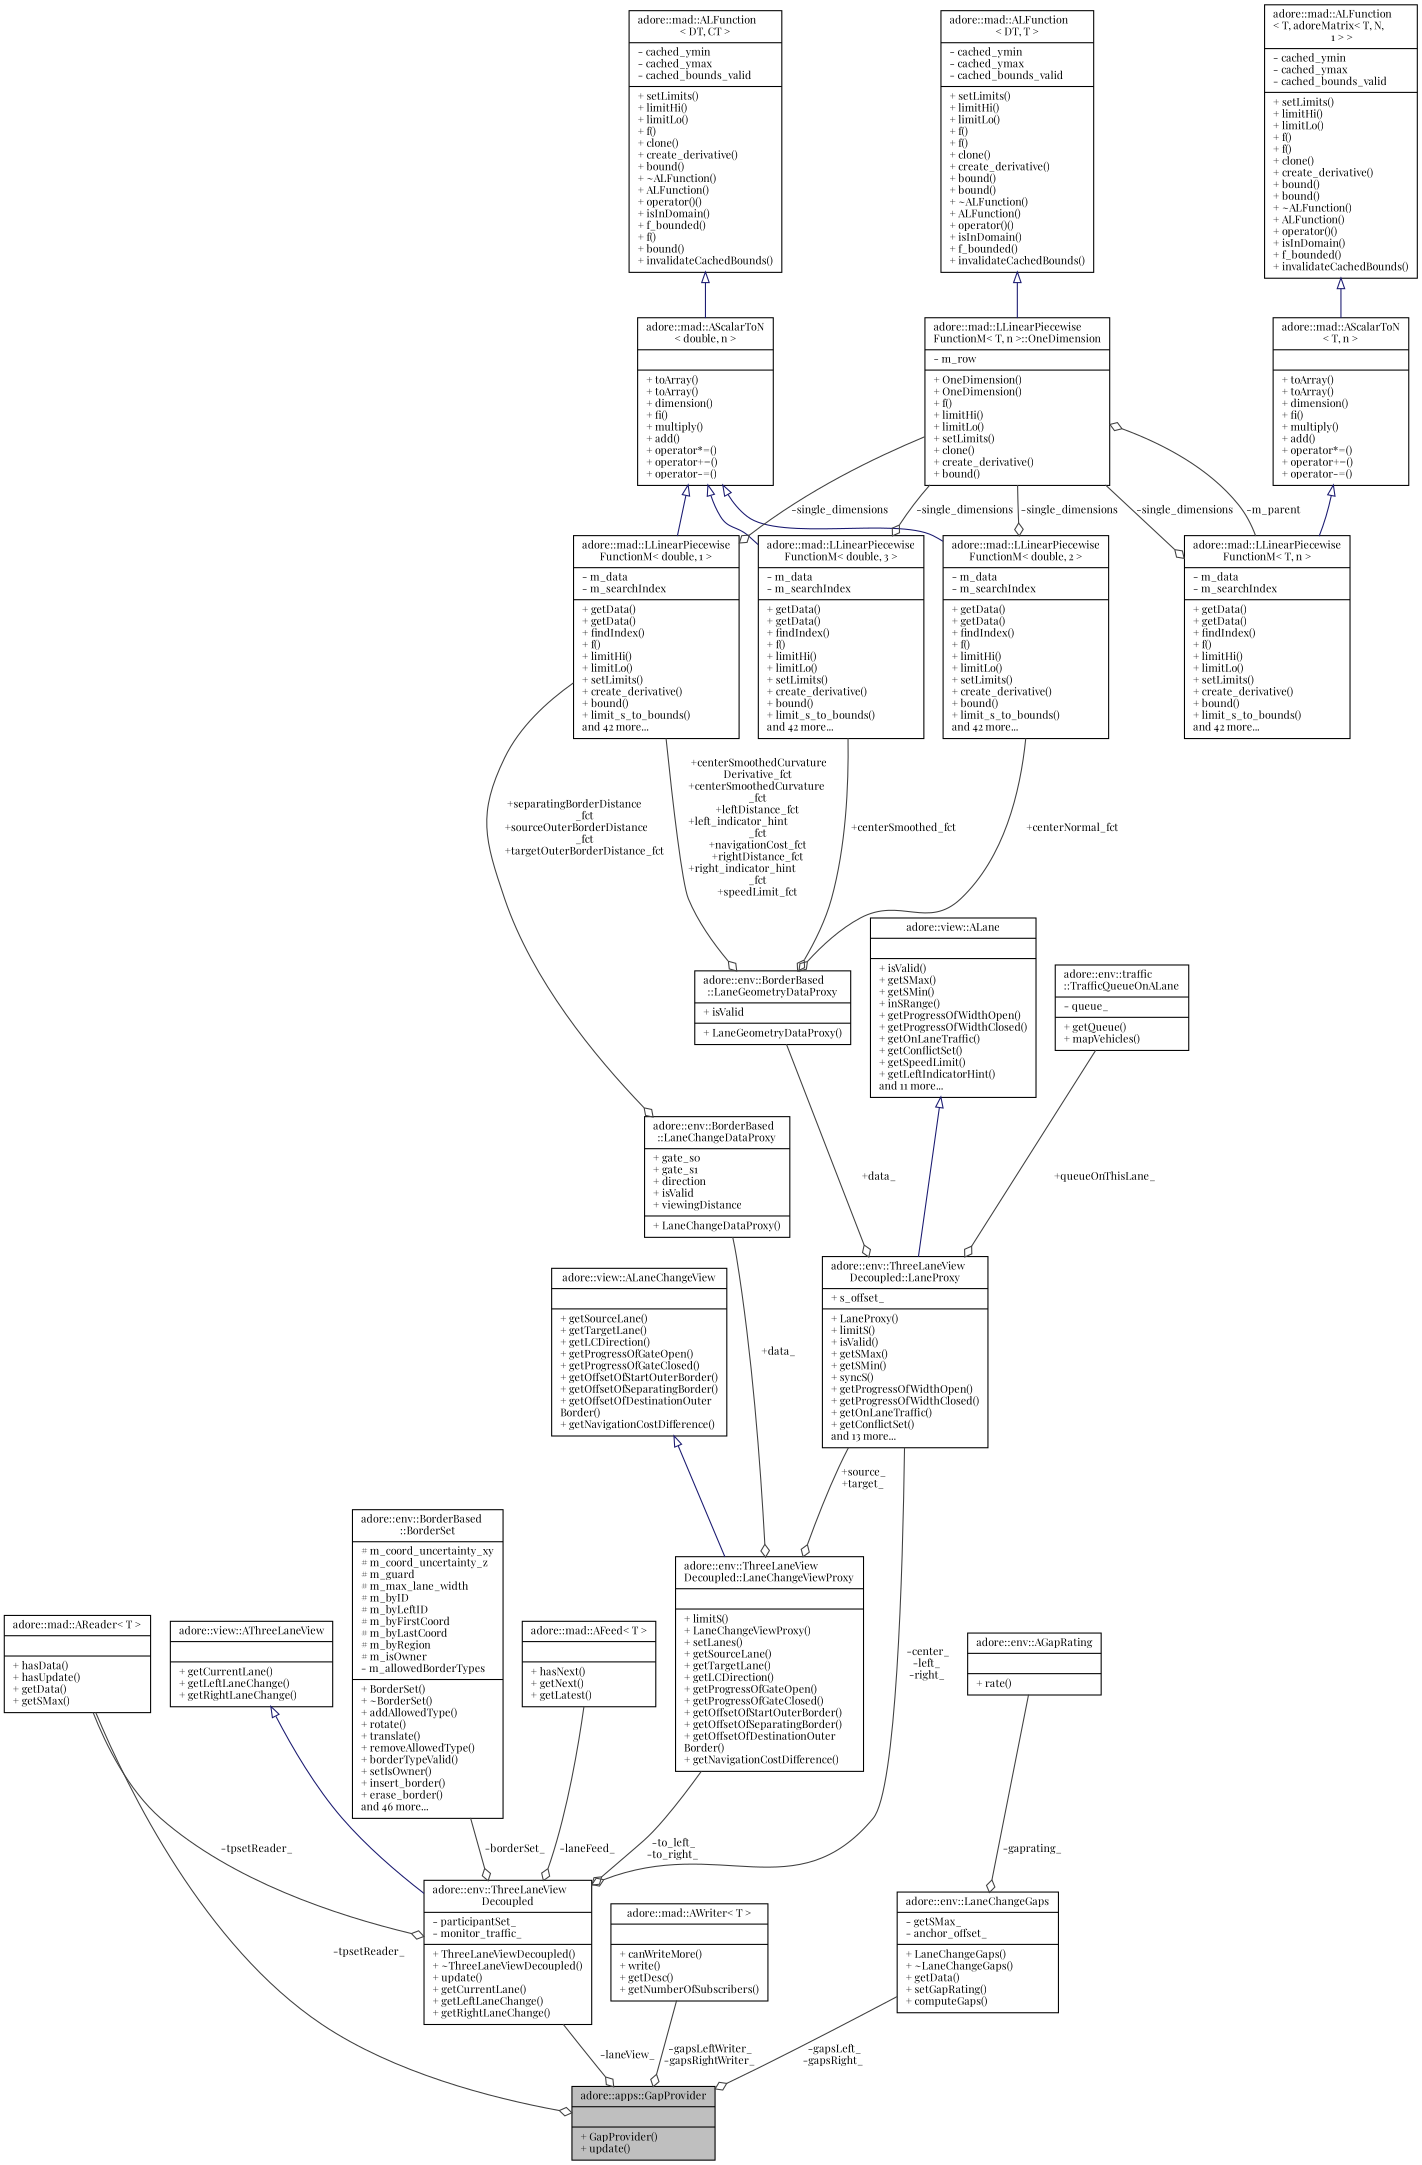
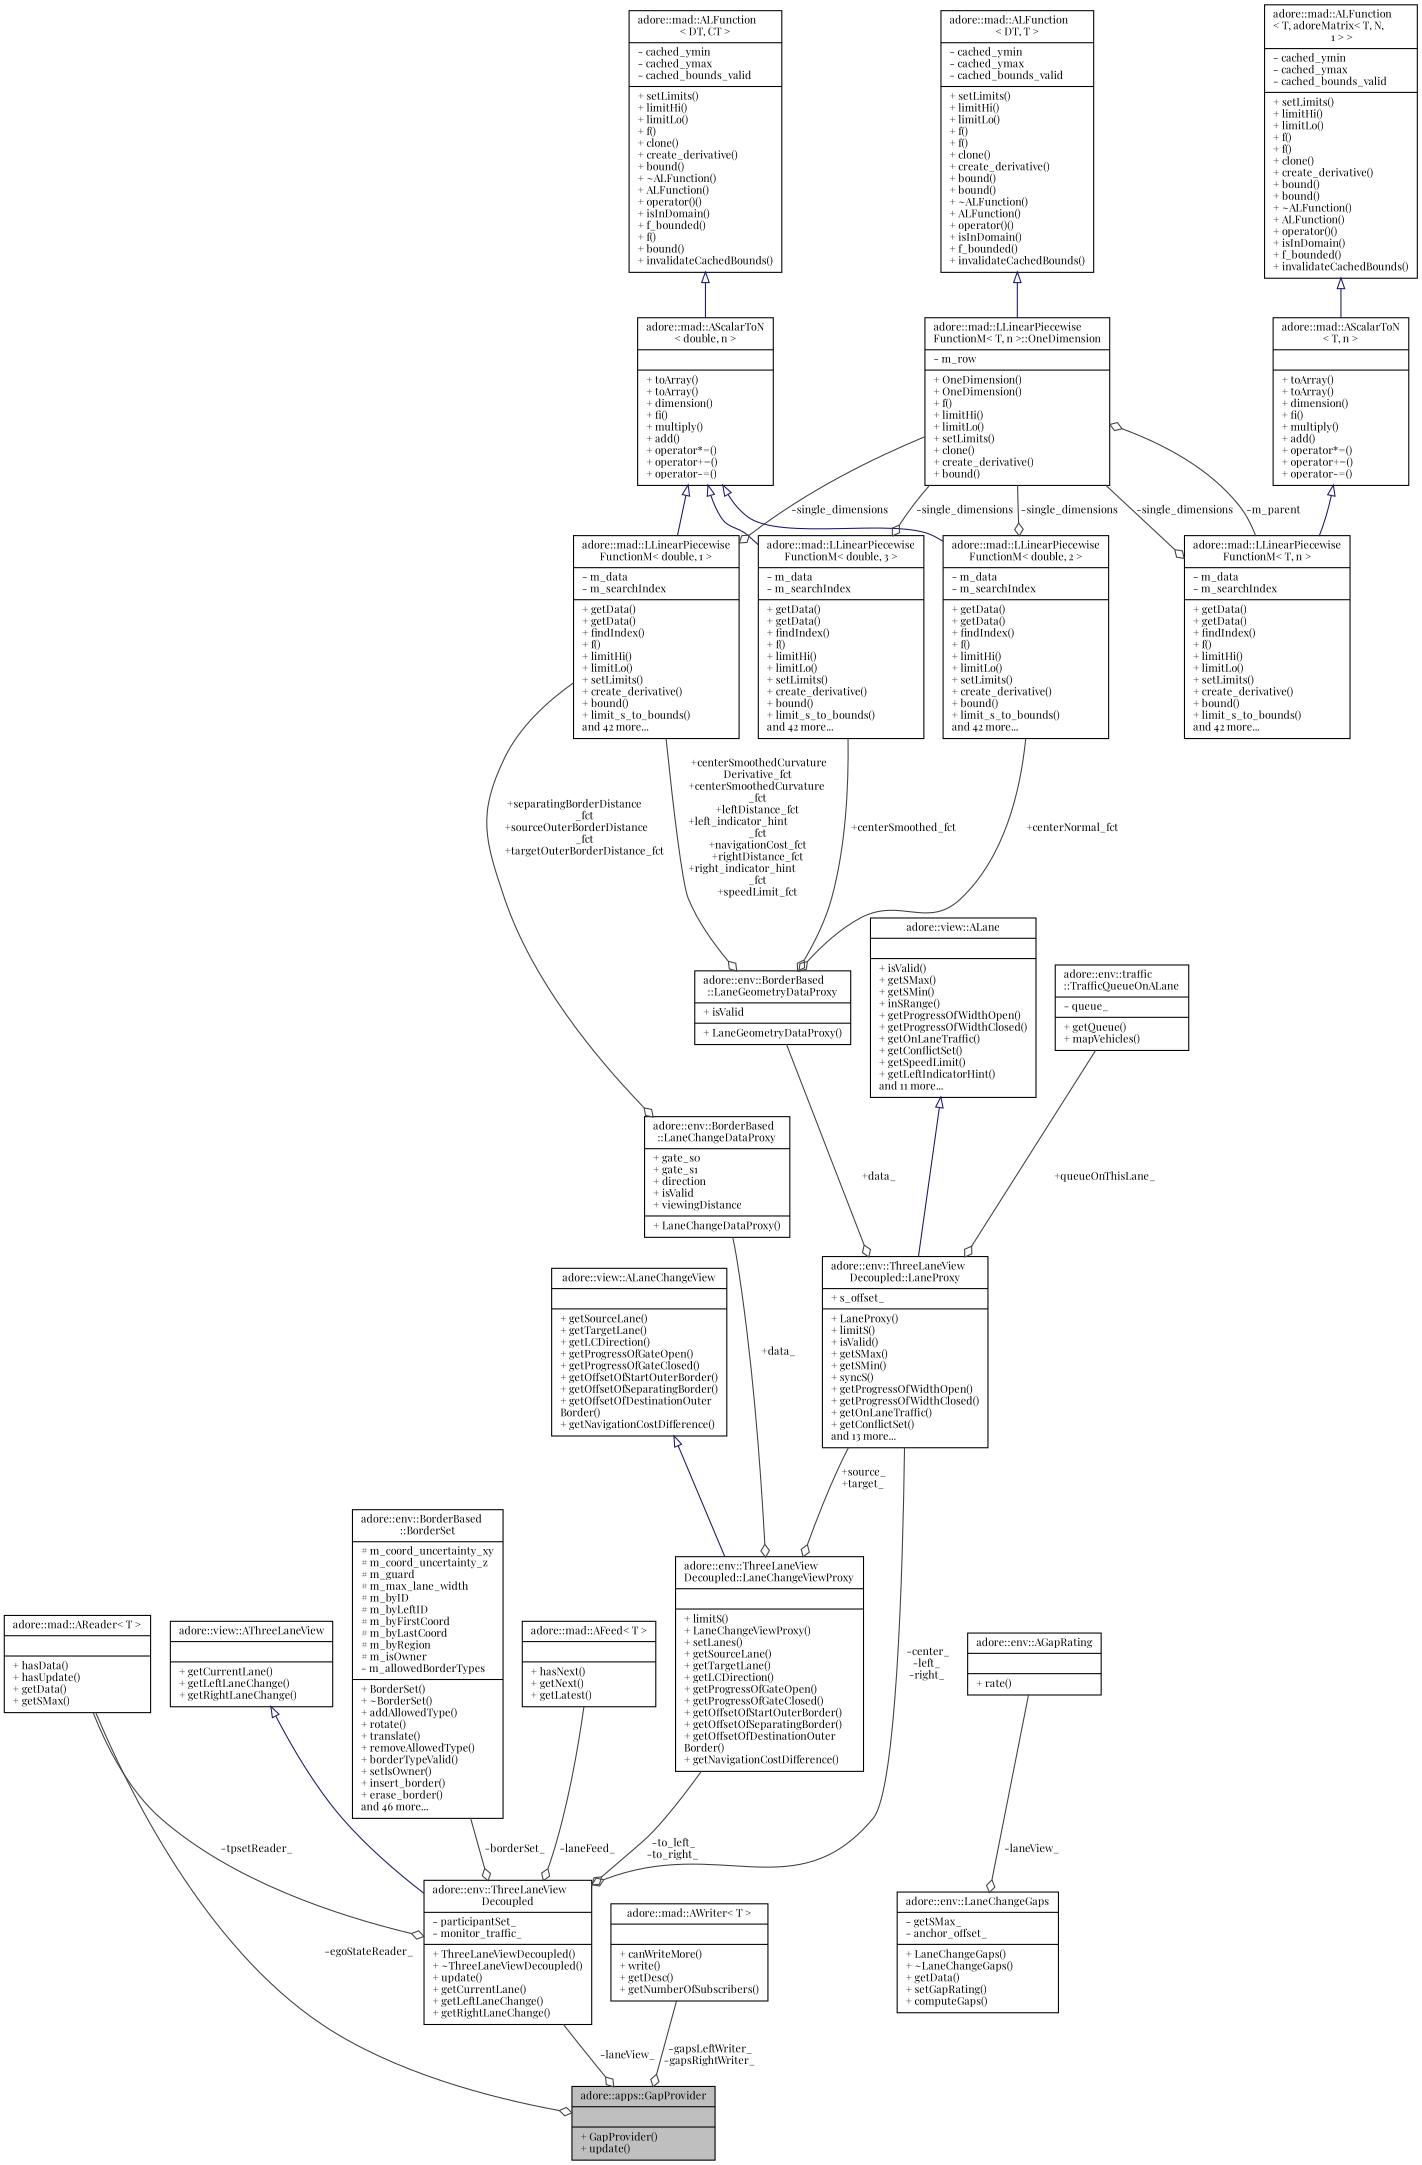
edge "adore::env::AGapRating" -> "adore::env::LaneChangeGaps": label " -gaprating_" -> " -laneView_"
edge "adore::mad::AReader< T >" -> "adore::apps::GapProvider": label " -tpsetReader_" -> " -egoStateReader_"
edge "adore::env::LaneChangeGaps" -> "adore::apps::GapProvider": removed, label "-gapsLeft_ -gapsRight_"
